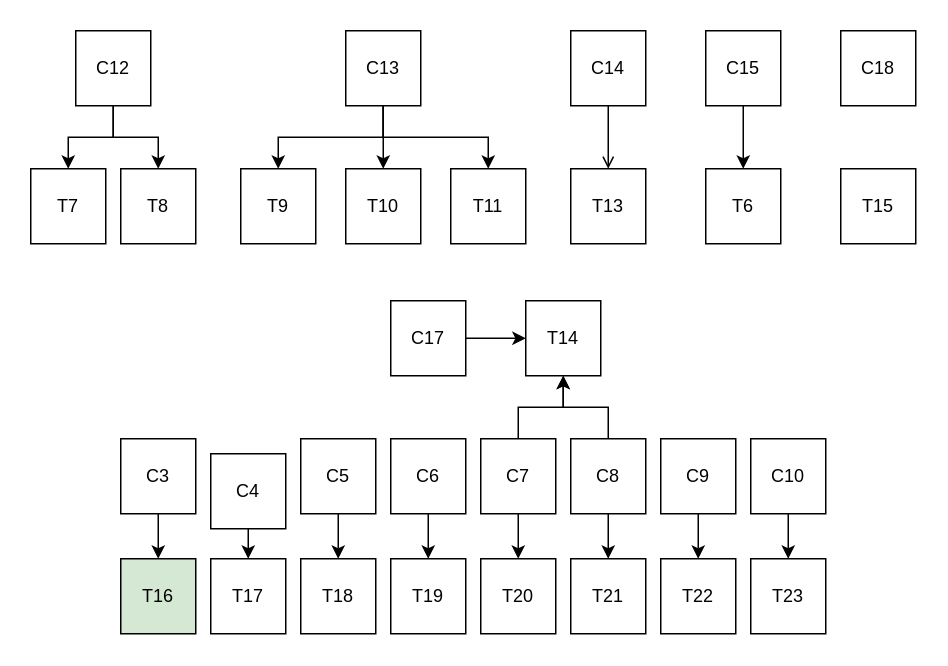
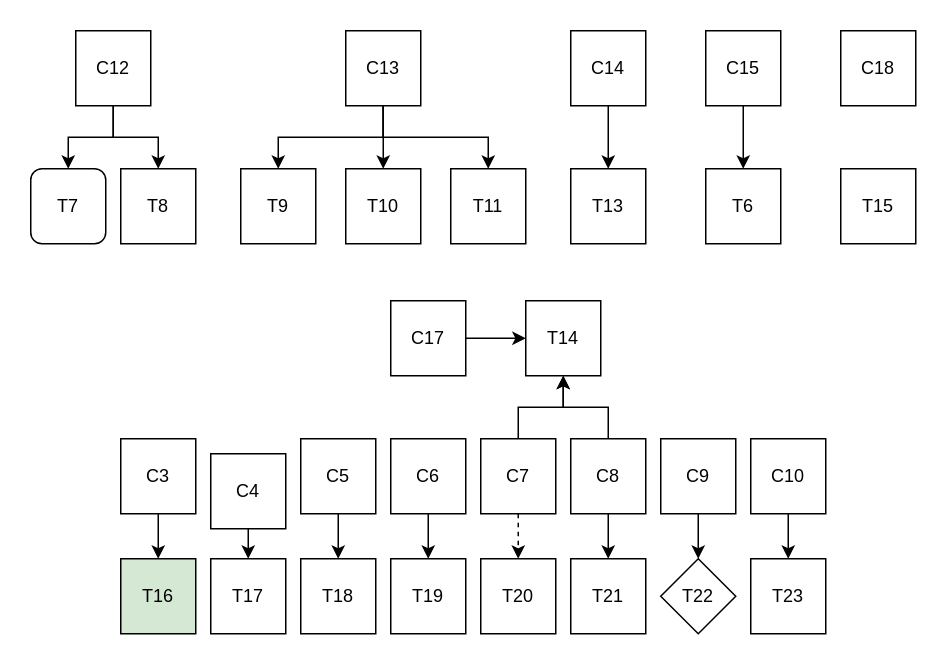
edge "C14" -> "T13": arrowhead open -> classic
node "T7": shape rectangle -> rounded rectangle
edge "C7" -> "T20": style solid -> dashed
node "T22": shape rectangle -> diamond
